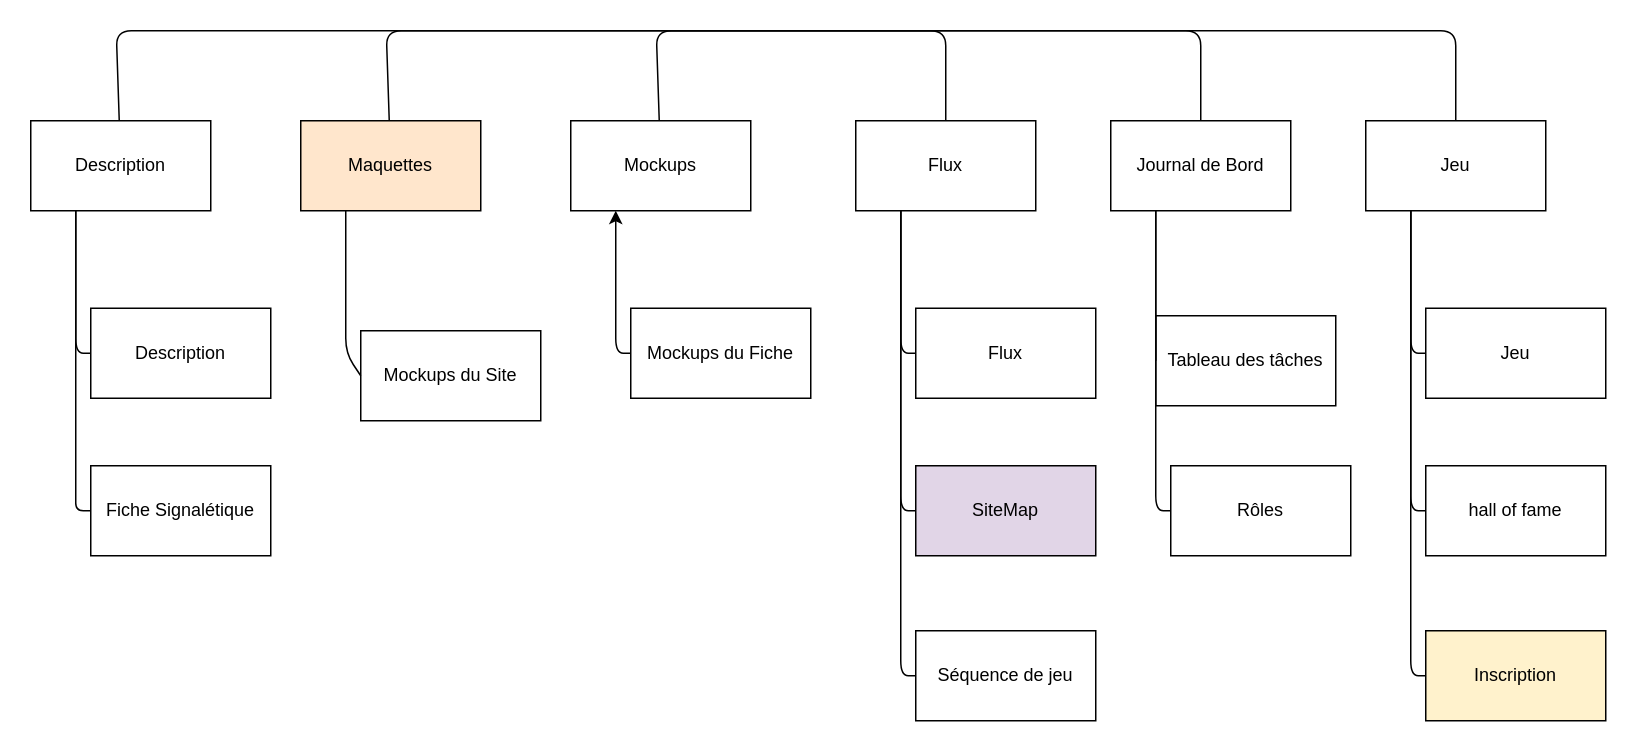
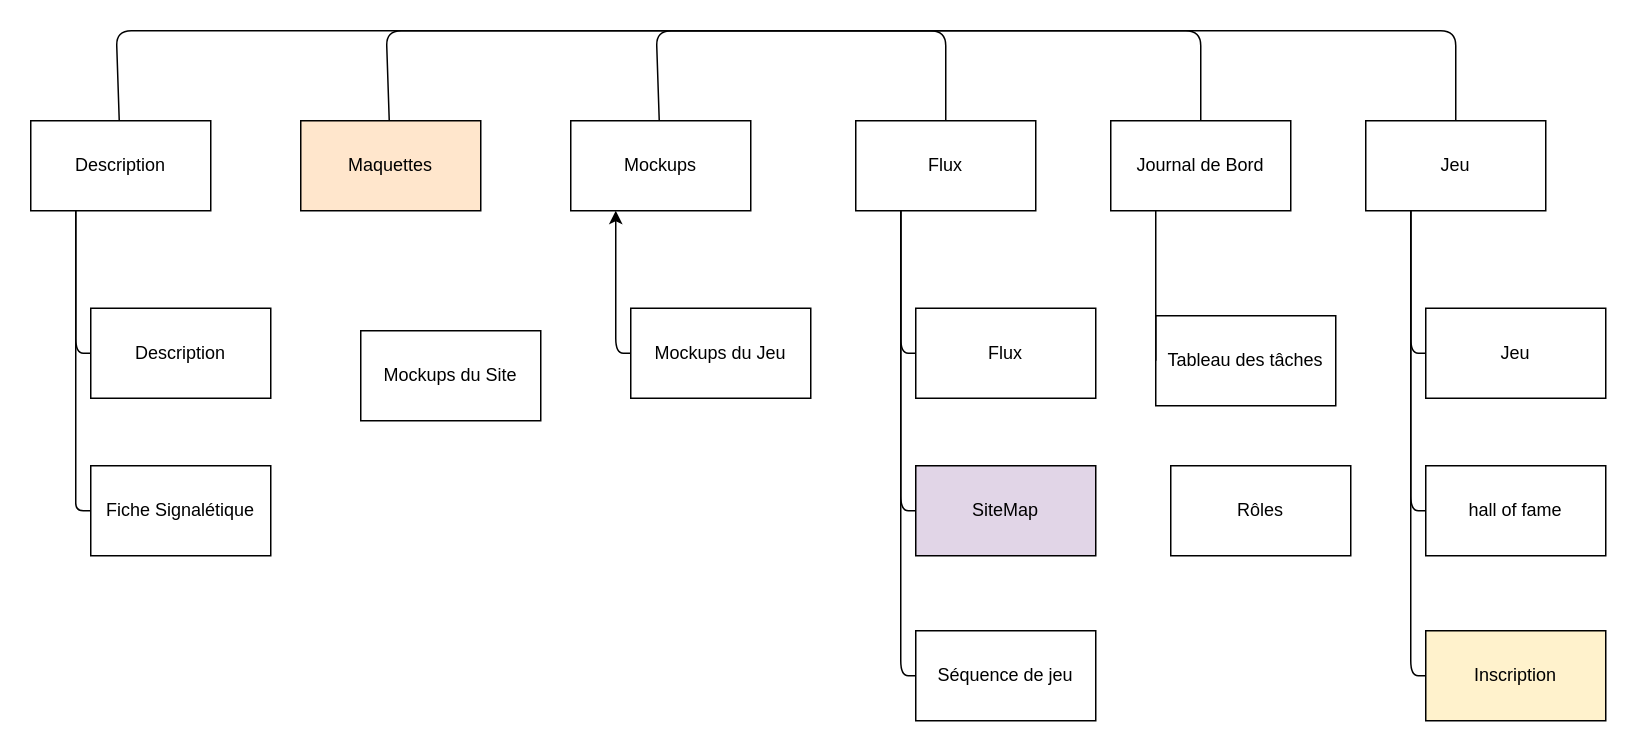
edge "Maquettes" -- "Mockups du Site": removed
node "Mockups du Fiche": label "Mockups du Fiche" -> "Mockups du Jeu"
edge "Journal de Bord" -- "Rôles": removed
